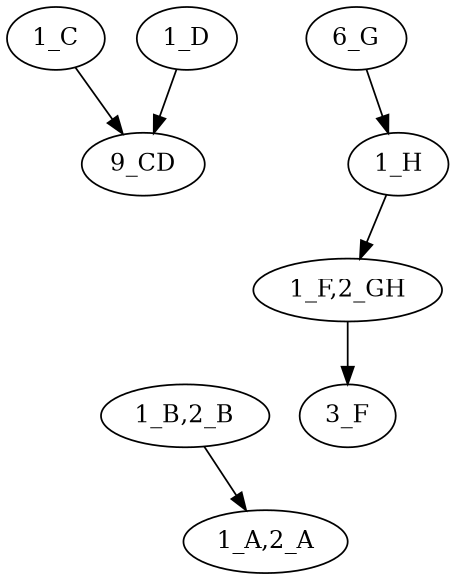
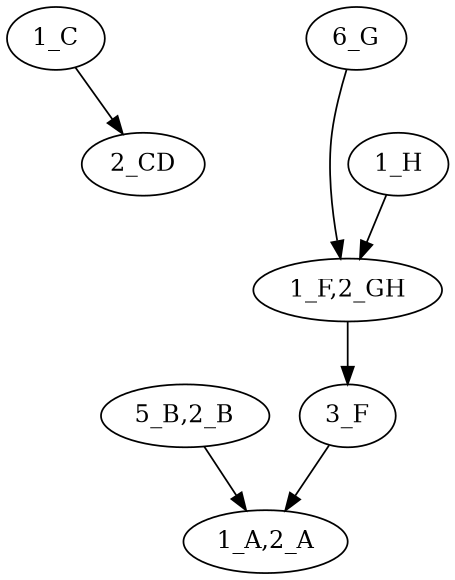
node "1_D": removed
edge "6_G" -> "1_H": now "6_G" -> "1_F,2_GH"
node "9_CD": label "9_CD" -> "2_CD"
node "1_B,2_B": label "1_B,2_B" -> "5_B,2_B"
edge "3_F" -> "1_A,2_A": added
